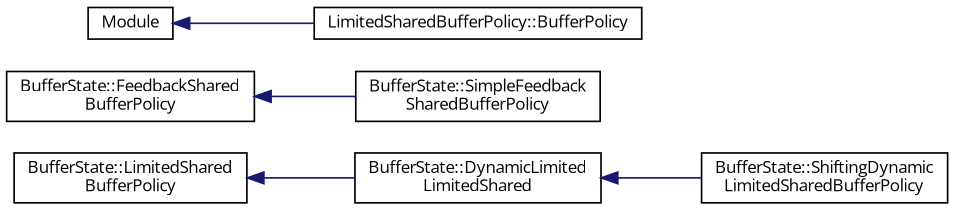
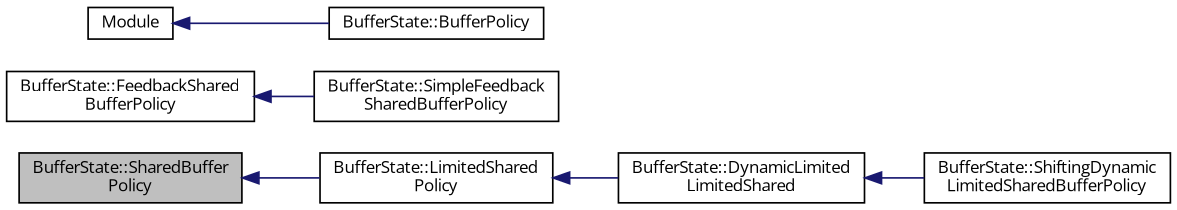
node "LimitedSharedBufferPolicy::BufferPolicy": label "LimitedSharedBufferPolicy::BufferPolicy" -> "BufferState::BufferPolicy"
node "BufferState::LimitedShared BufferPolicy": label "BufferState::LimitedShared BufferPolicy" -> "BufferState::LimitedShared Policy"
node "BufferState::SharedBuffer Policy": added
